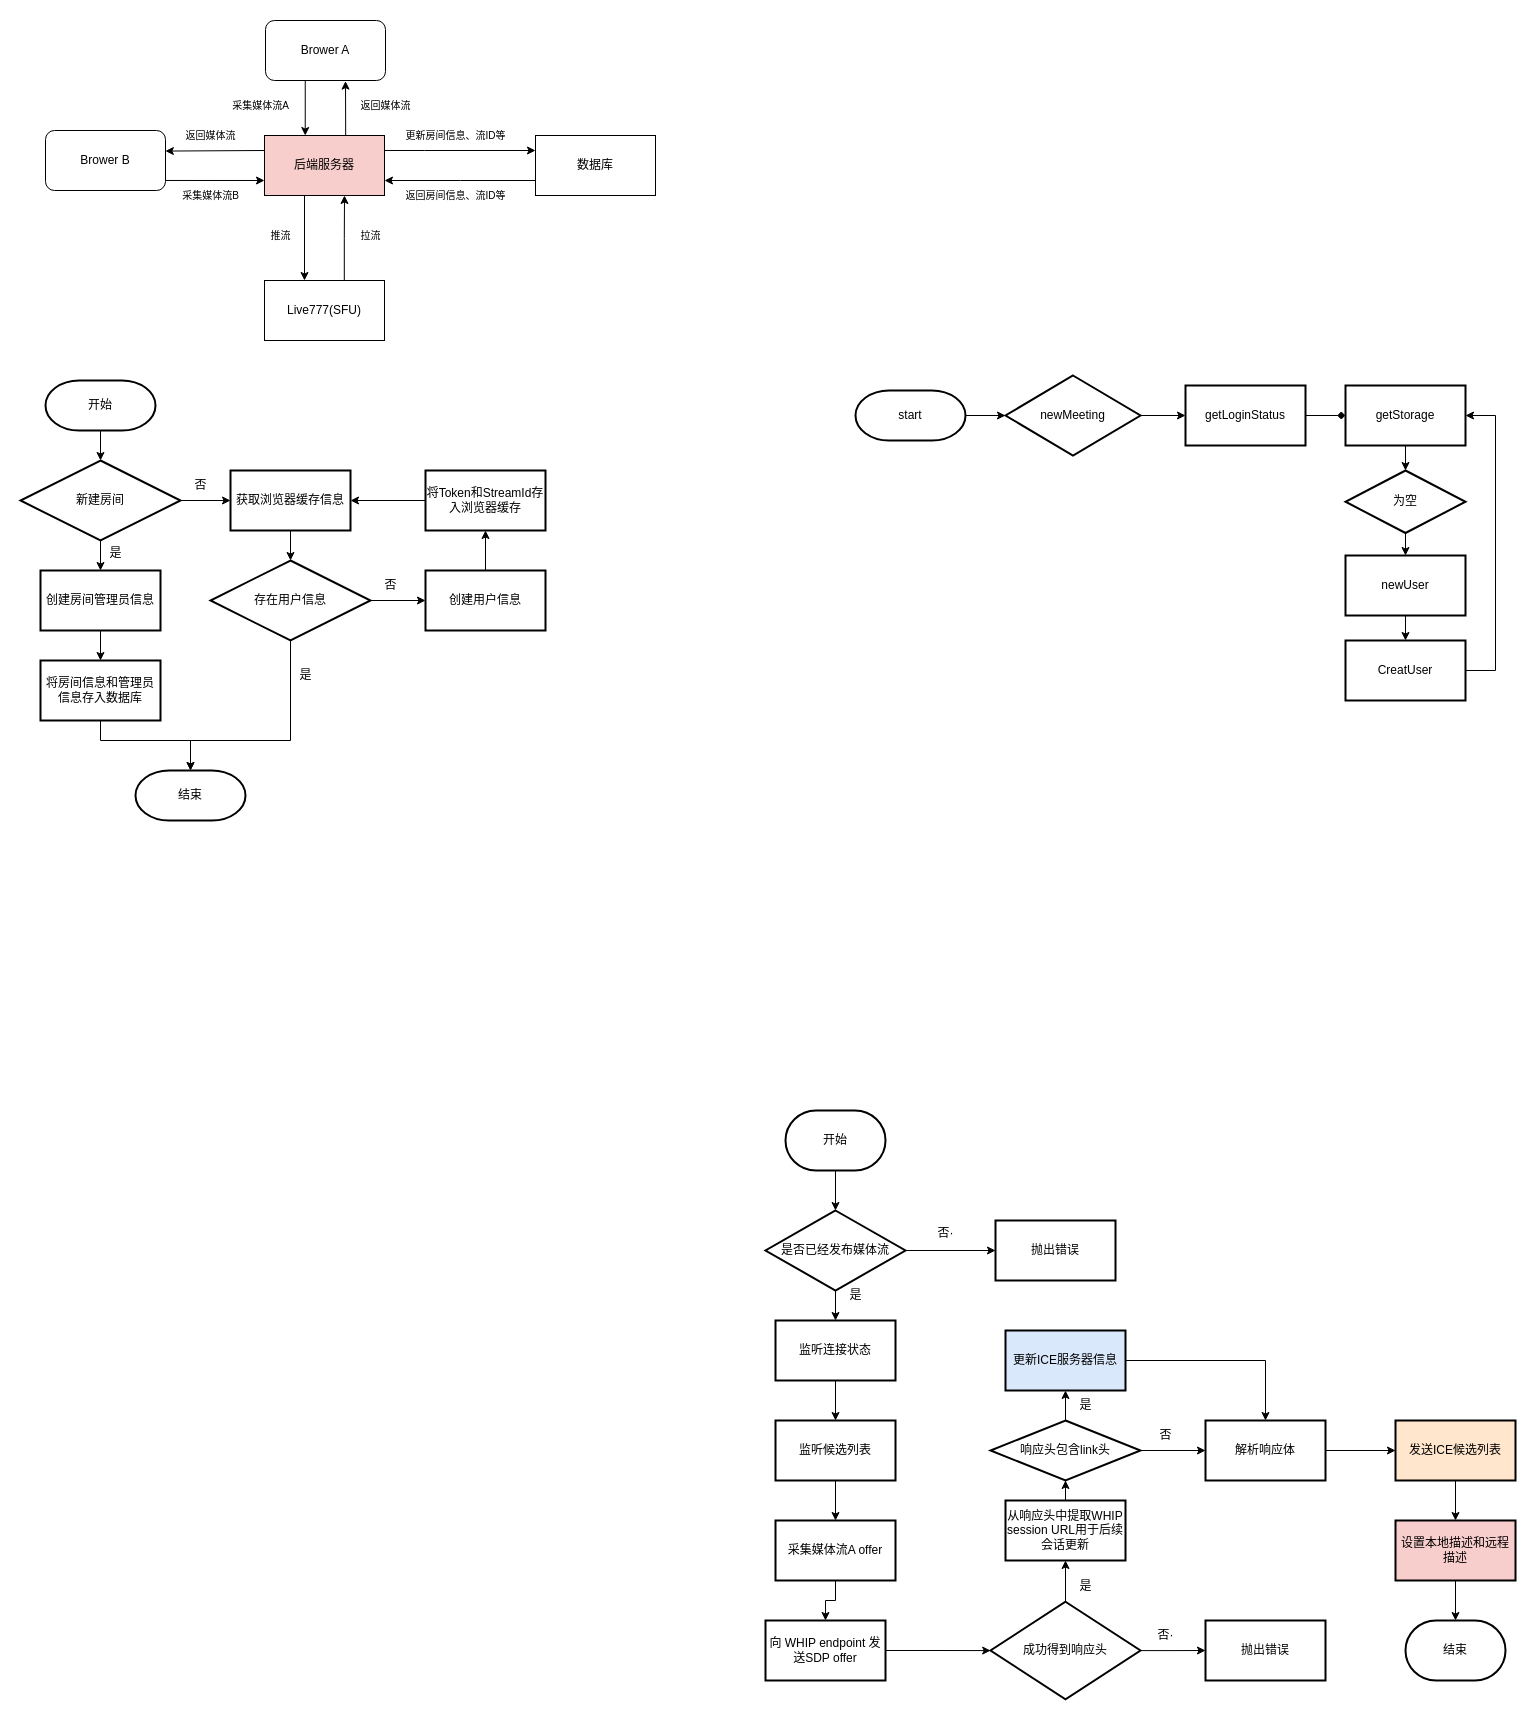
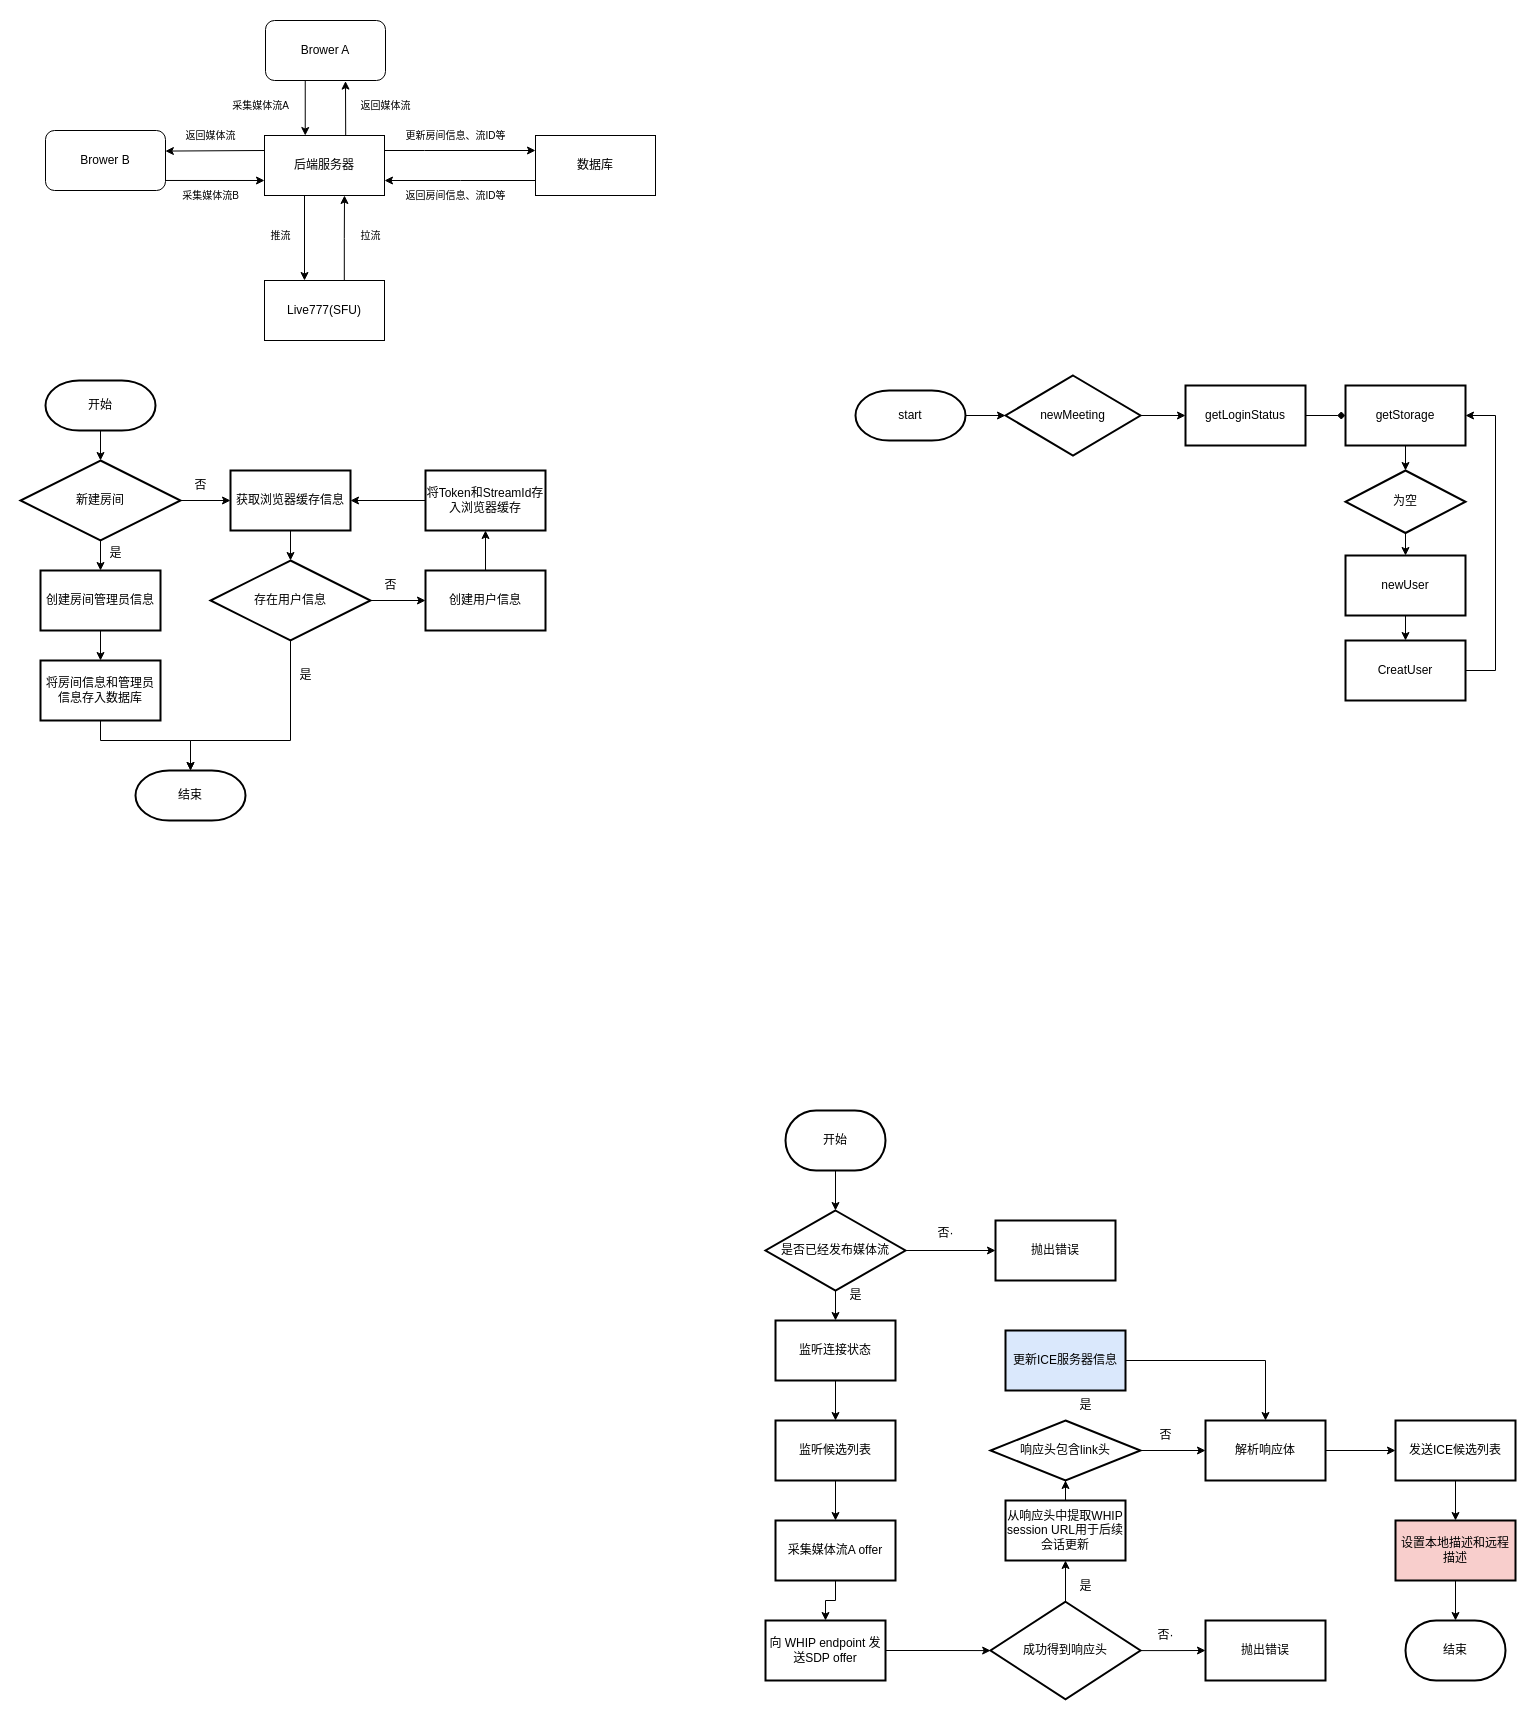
node "后端服务器": fillcolor #f8cecc -> #ffffff
edge "响应头包含link头" -> "更新ICE服务器信息": removed
node "发送ICE候选列表": fillcolor #ffe6cc -> #ffffff
